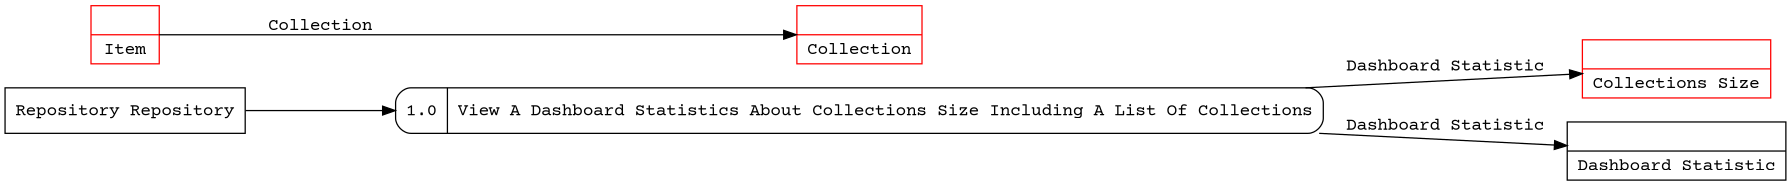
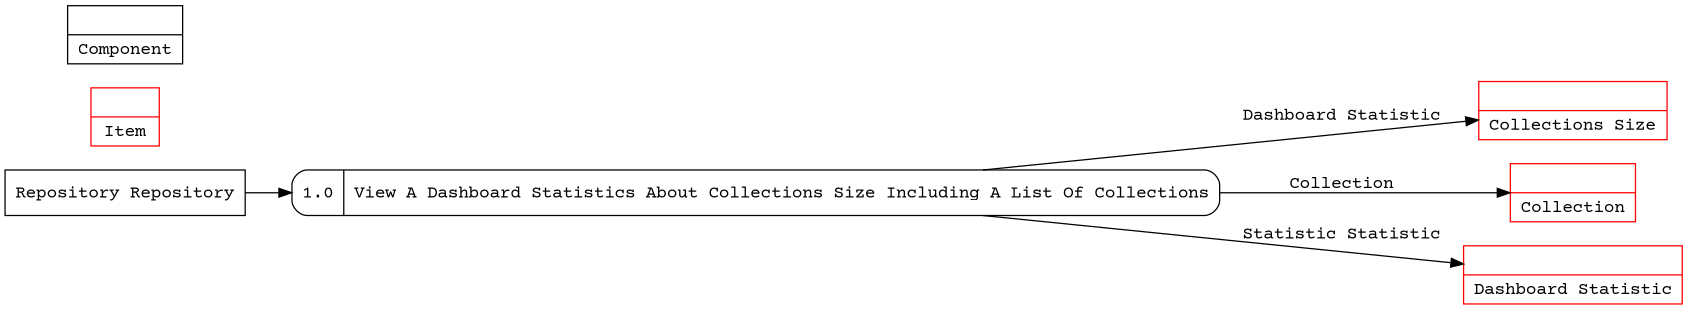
node "Component": added
edge "Item" -> "Collection": now "1.0" -> "Collection"
edge "1.0" -> "Dashboard Statistic": label "Dashboard Statistic" -> "Statistic Statistic"
node "Dashboard Statistic": color black -> red
